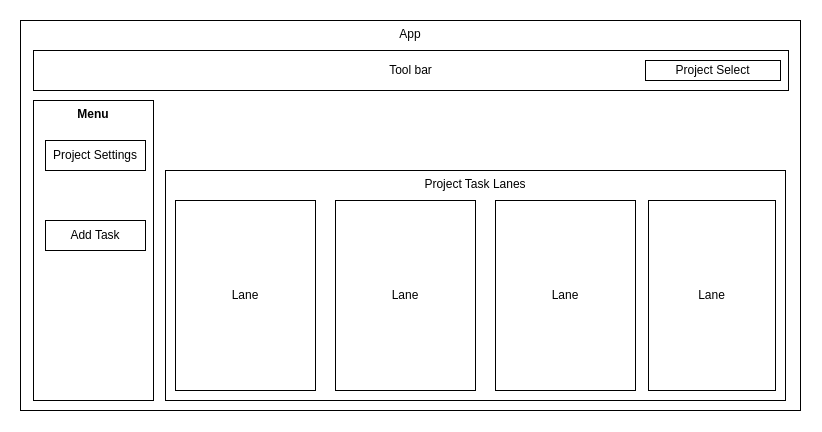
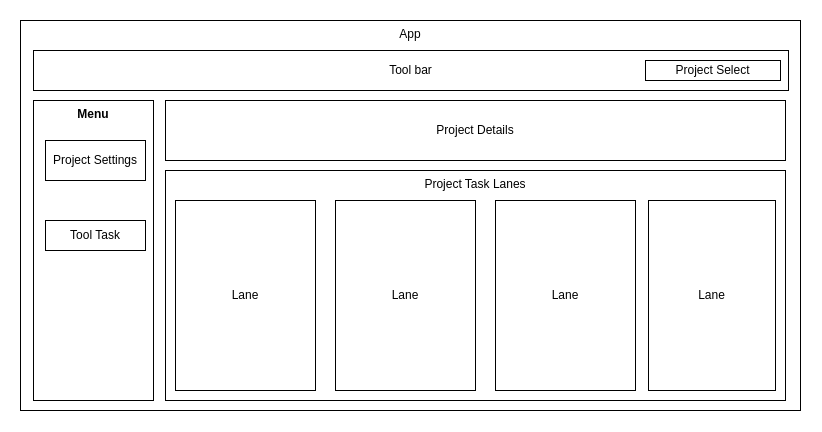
node "Project Details": added
node "Project Settings": size 100x30 -> 100x40
node "Add Task": label "Add Task" -> "Tool Task"
